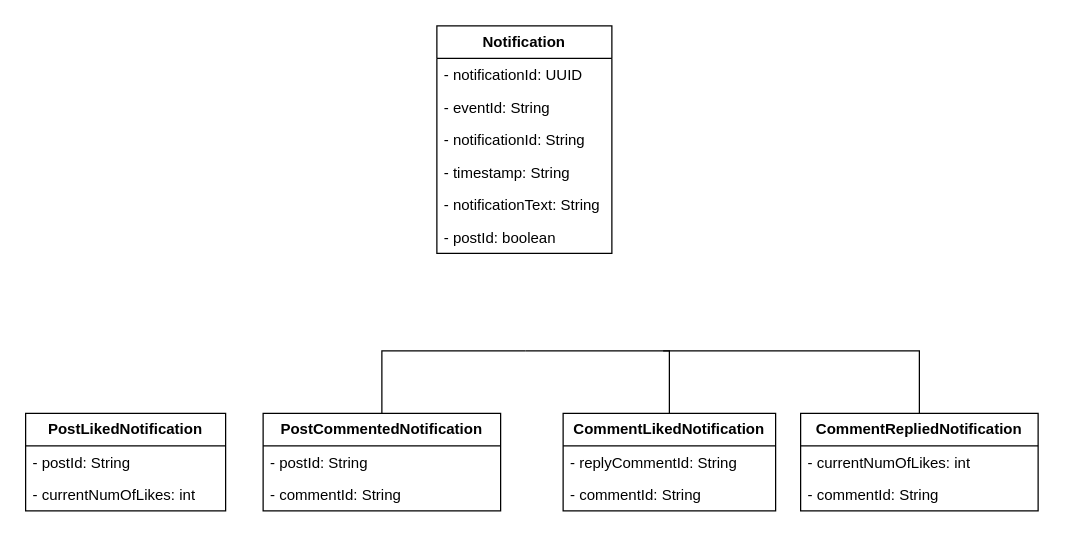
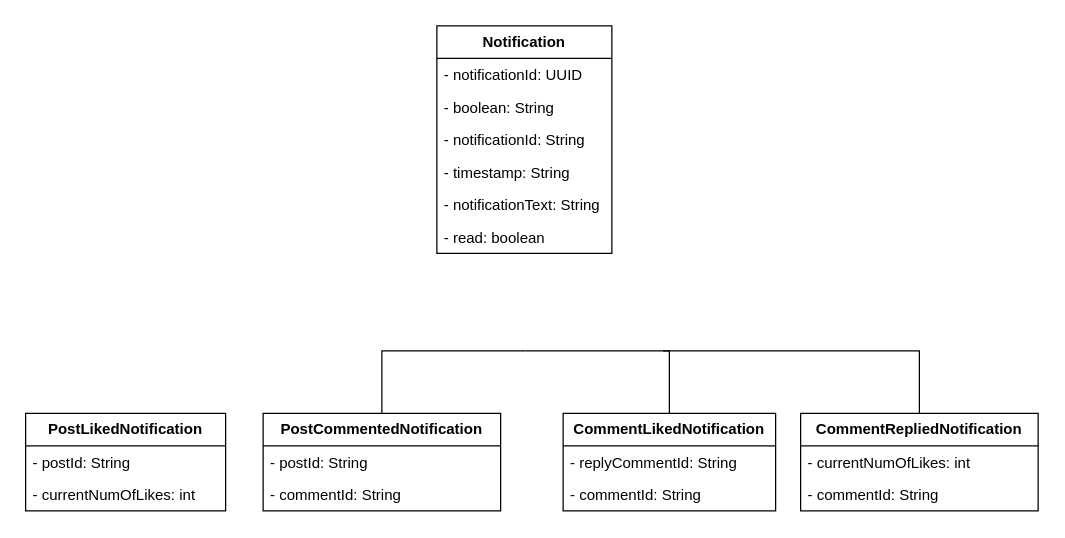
node "- eventId: String": label "- eventId: String" -> "- boolean: String"
node "- postId: boolean": label "- postId: boolean" -> "- read: boolean"
